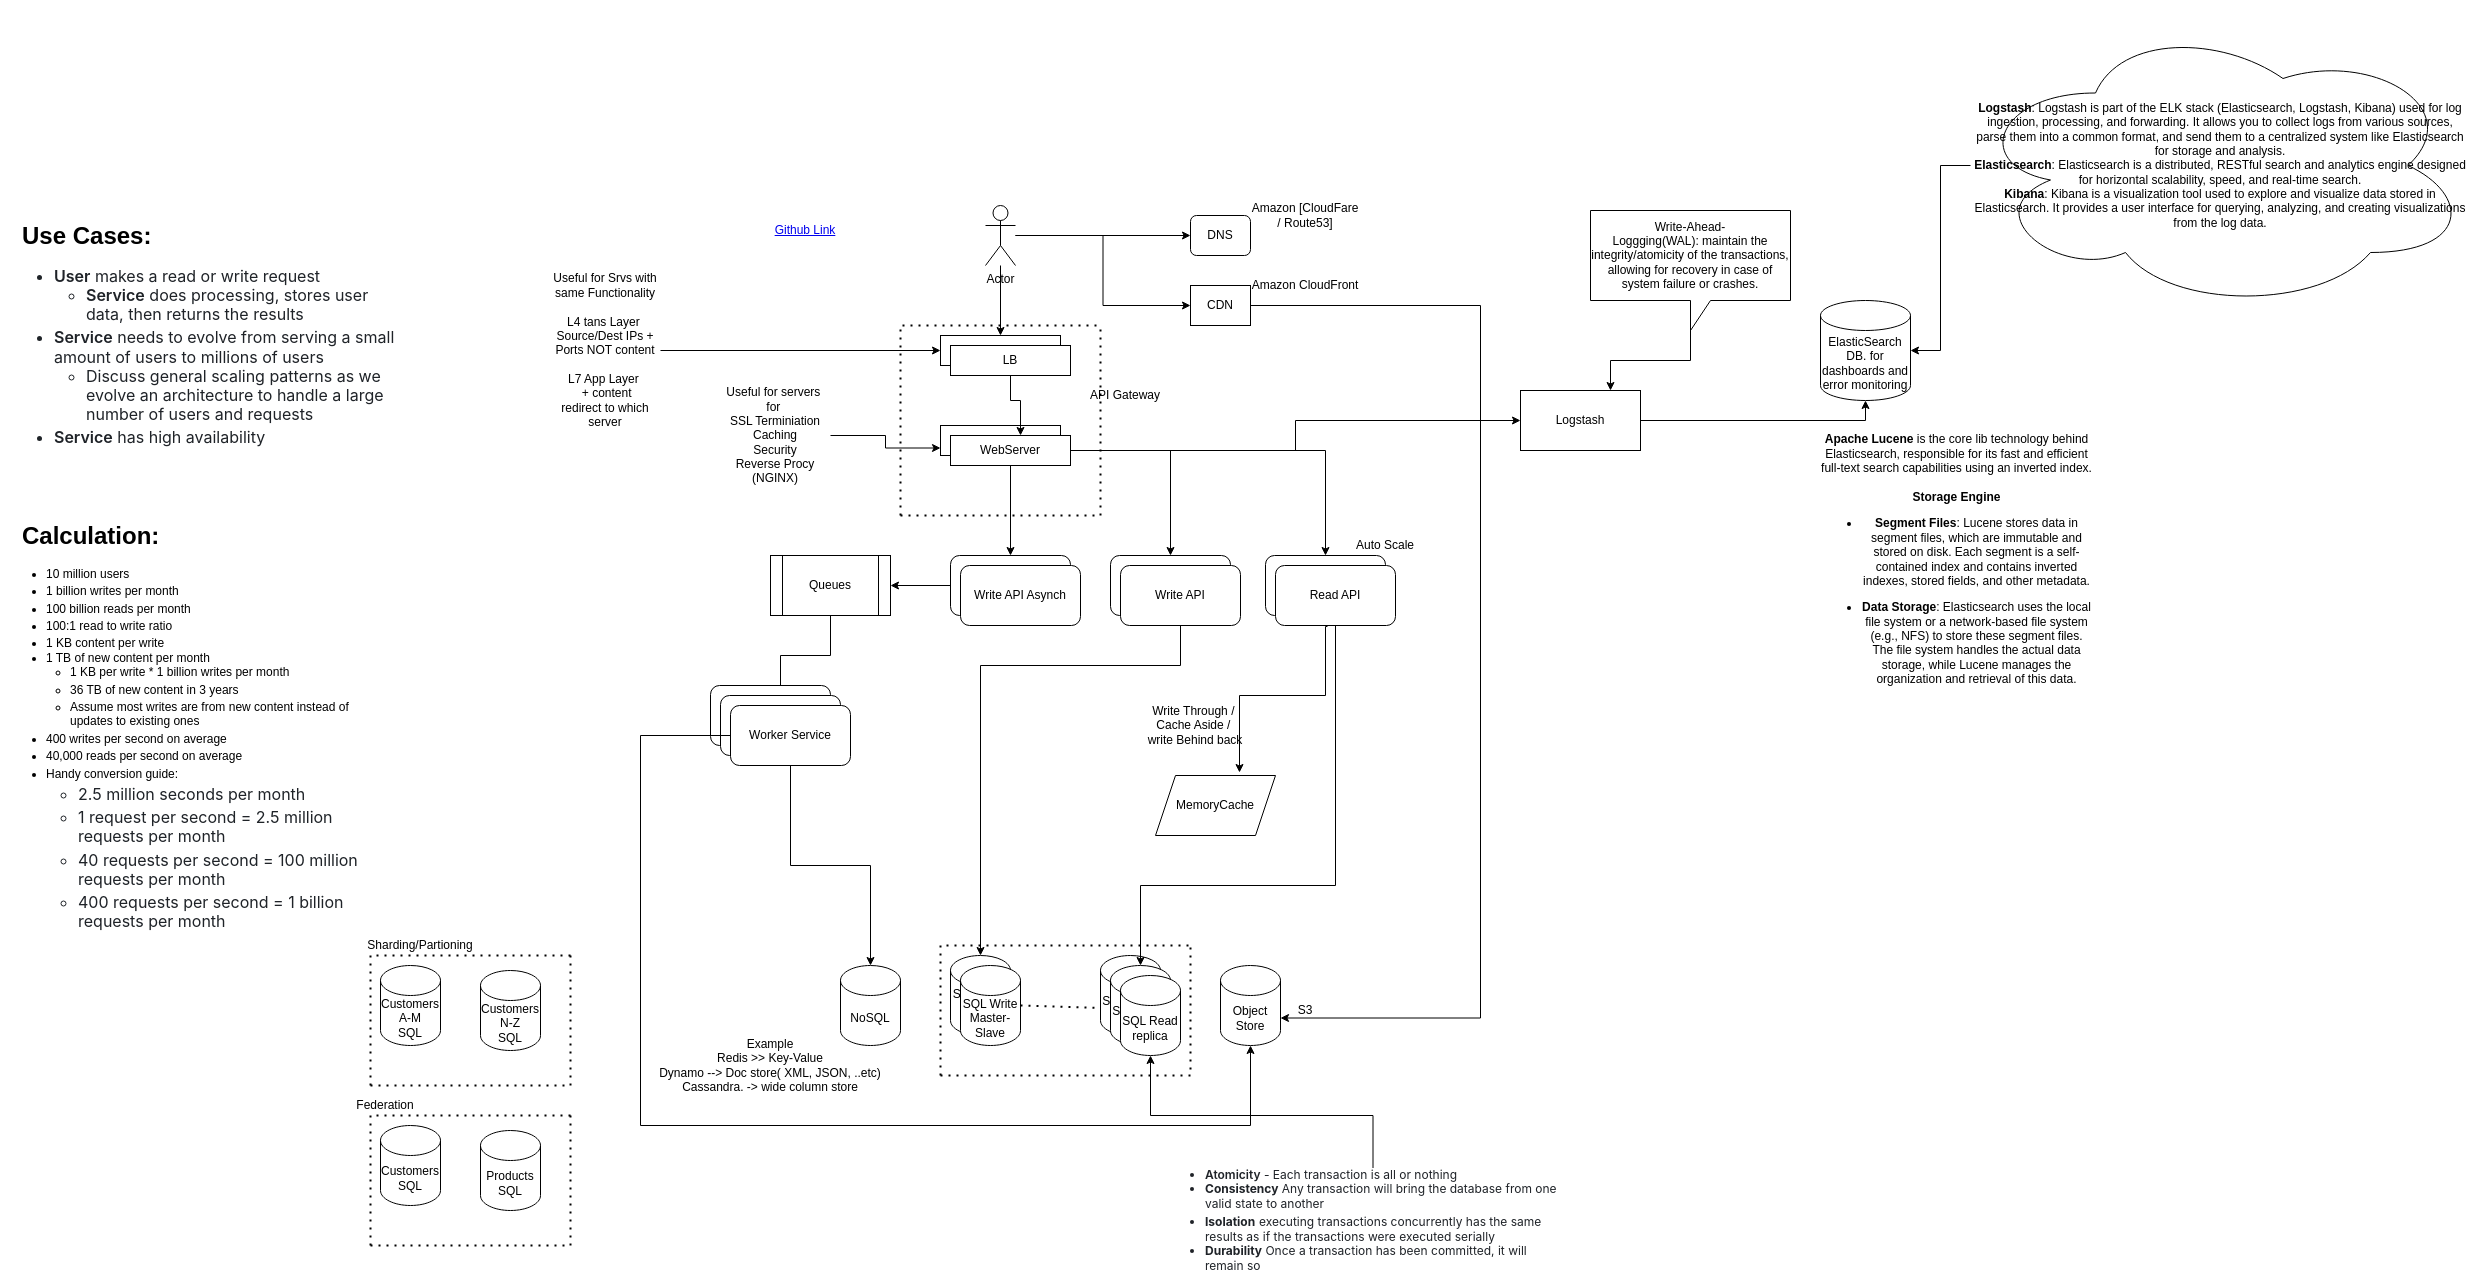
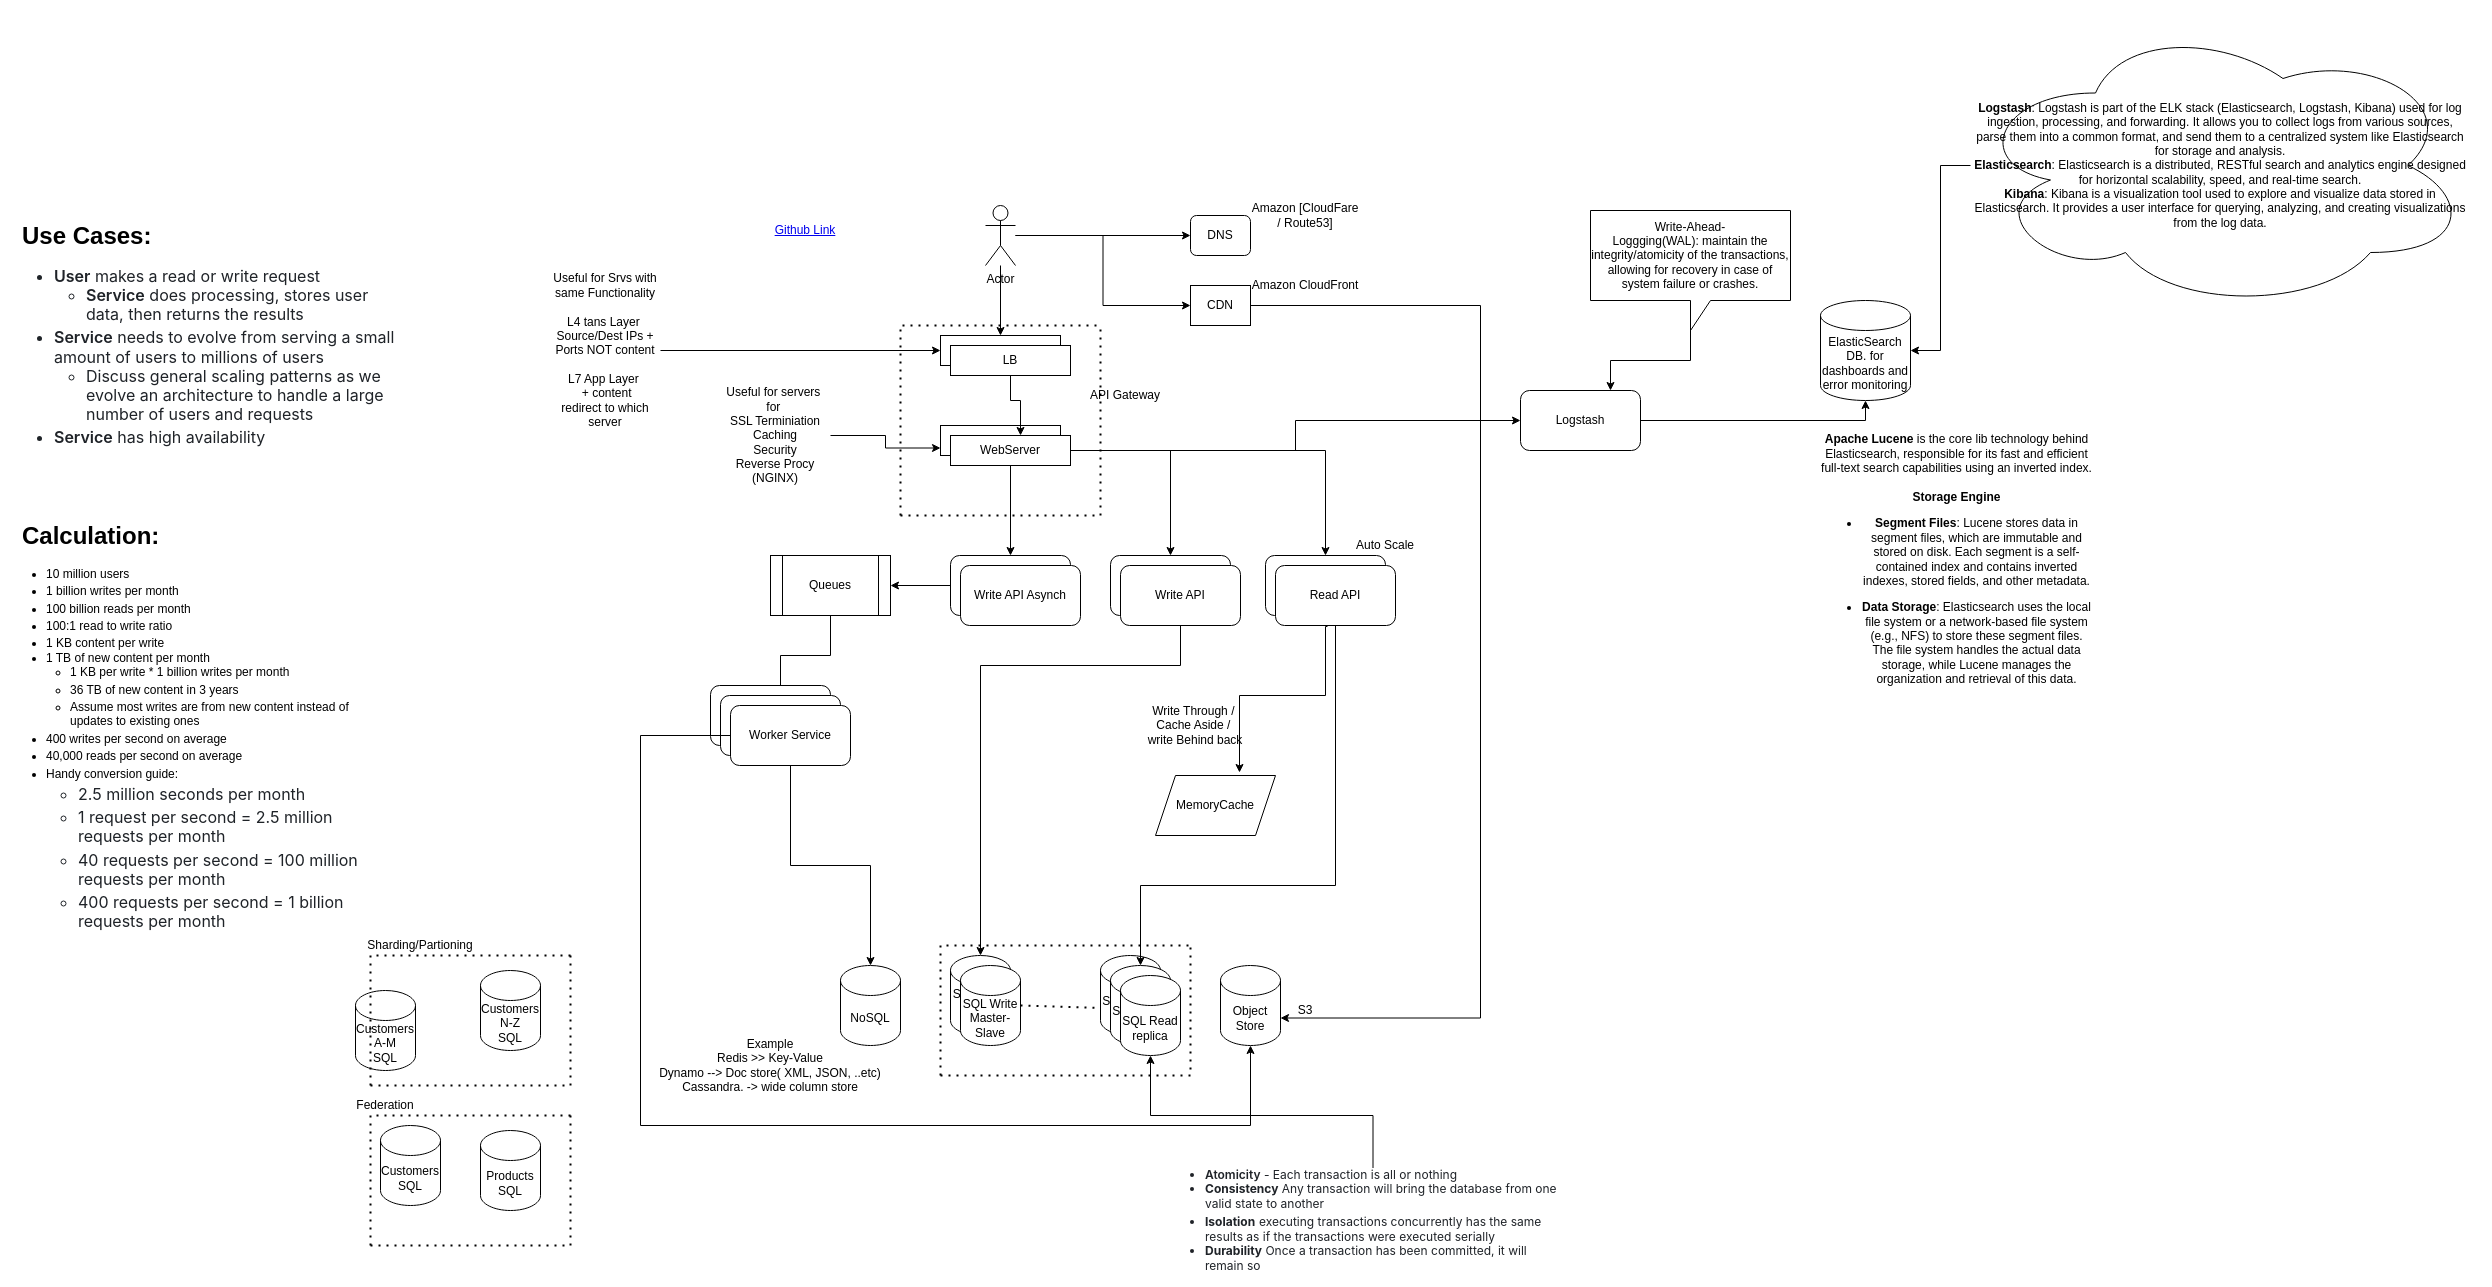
node "Logstash": shape rectangle -> rounded rectangle
node "Customers A-M SQL": moved (411, 1006) -> (386, 1031)
